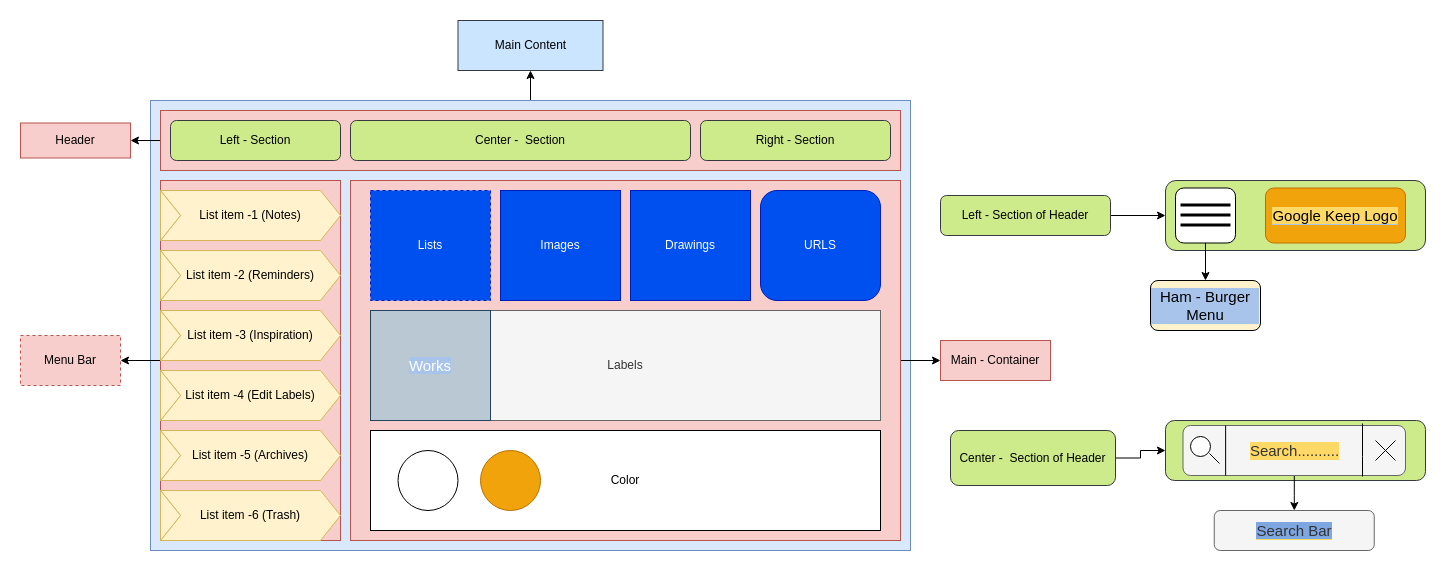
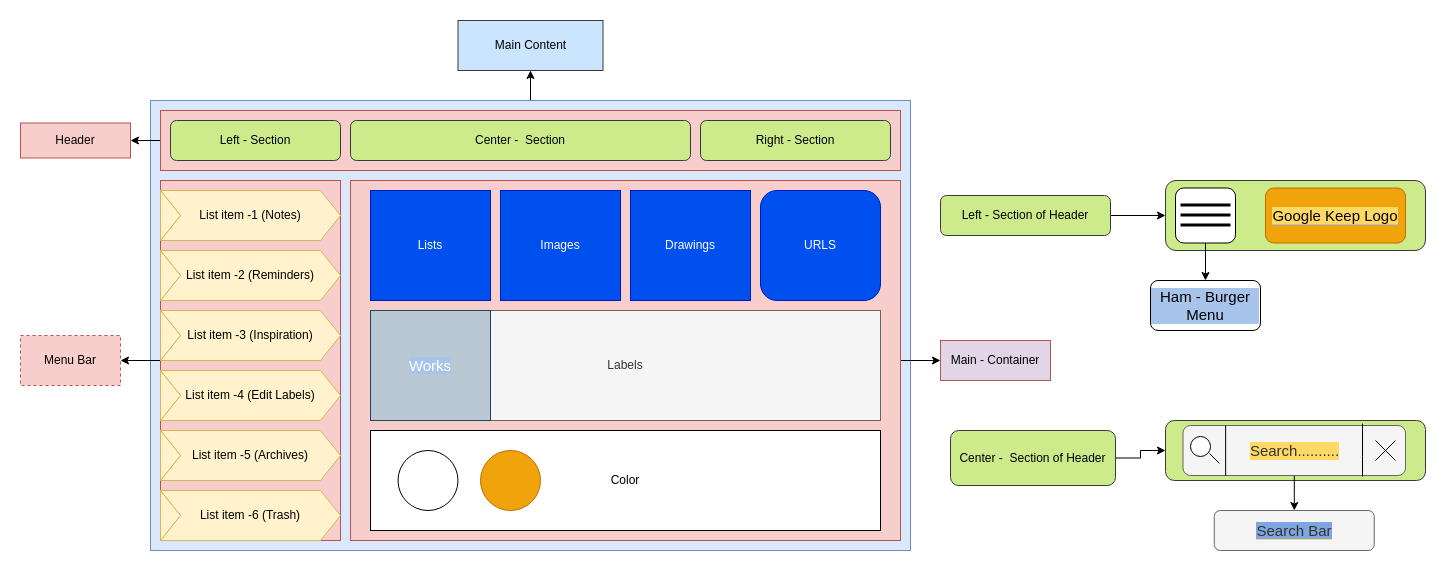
node "Lists": style dashed -> solid
node "Ham - Burger Menu": fillcolor #fff2cc -> #ffffff
node "Main - Container": fillcolor #f8cecc -> #e1d5e7
